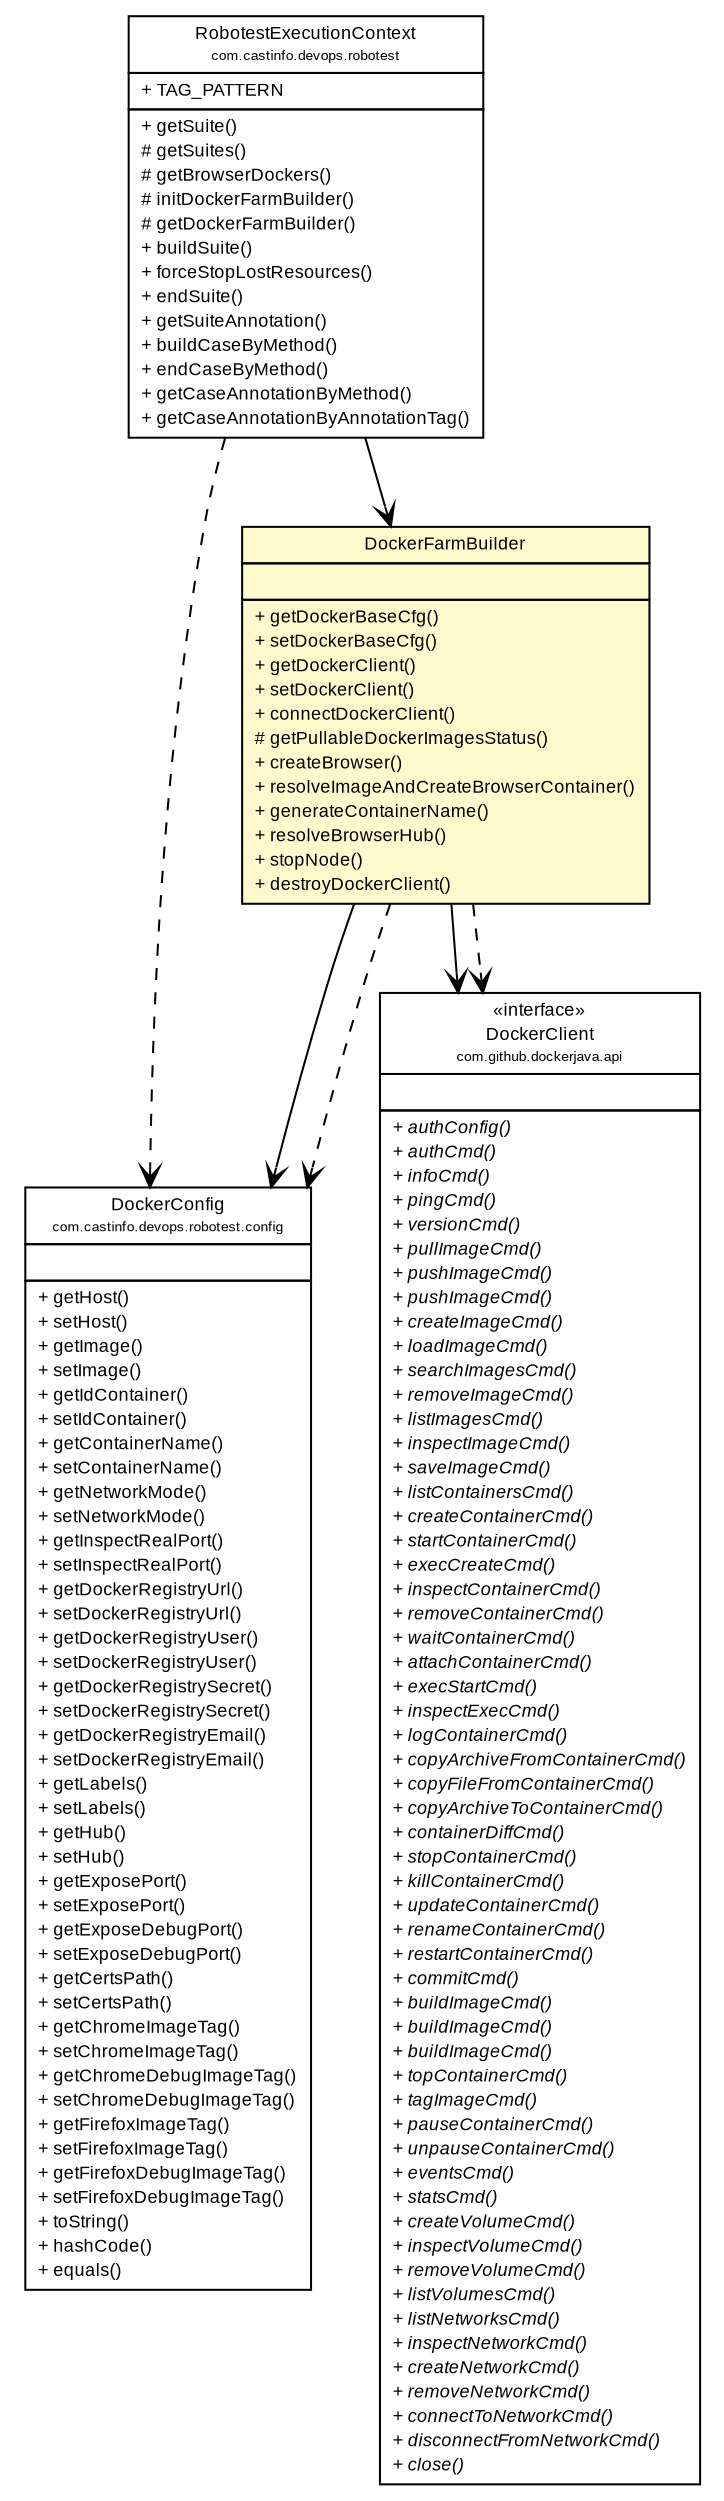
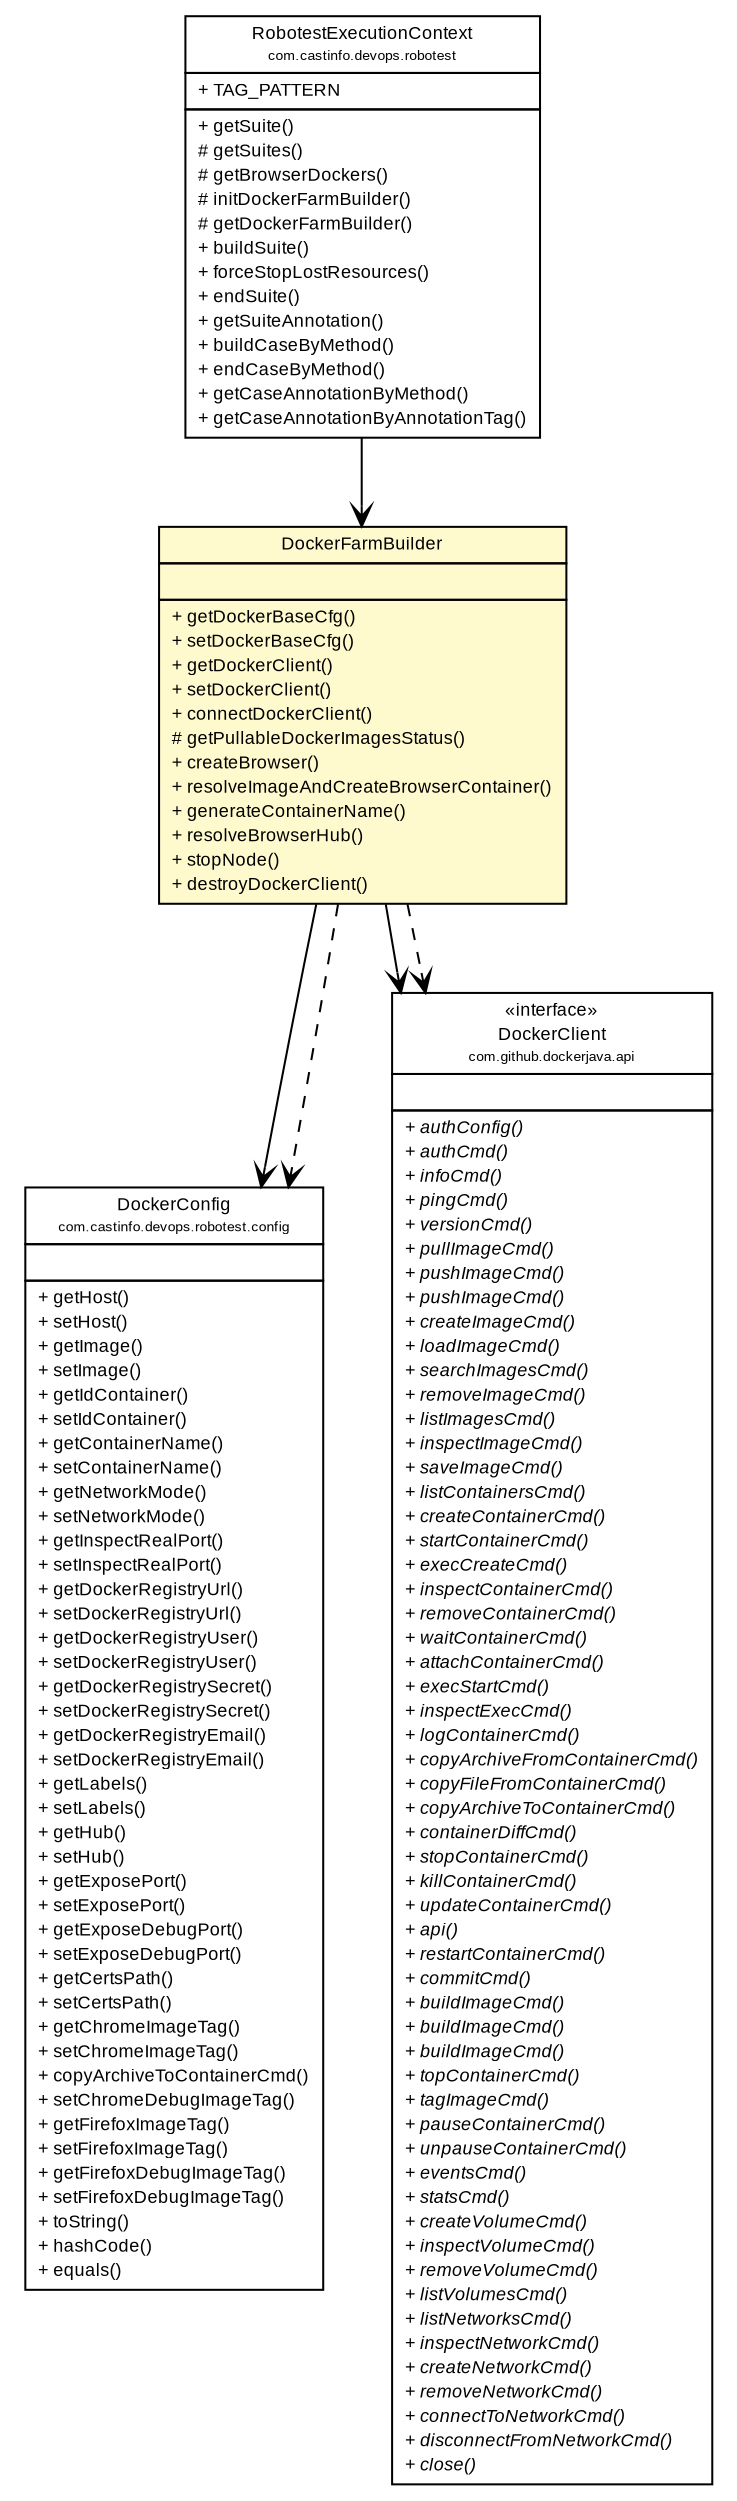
edge "RobotestExecutionContext" -> "DockerConfig": removed
node "DockerClient": text "+ renameContainerCmd()" -> "+ api()"
node "DockerConfig": text "+ getChromeDebugImageTag()" -> "+ copyArchiveToContainerCmd()"
